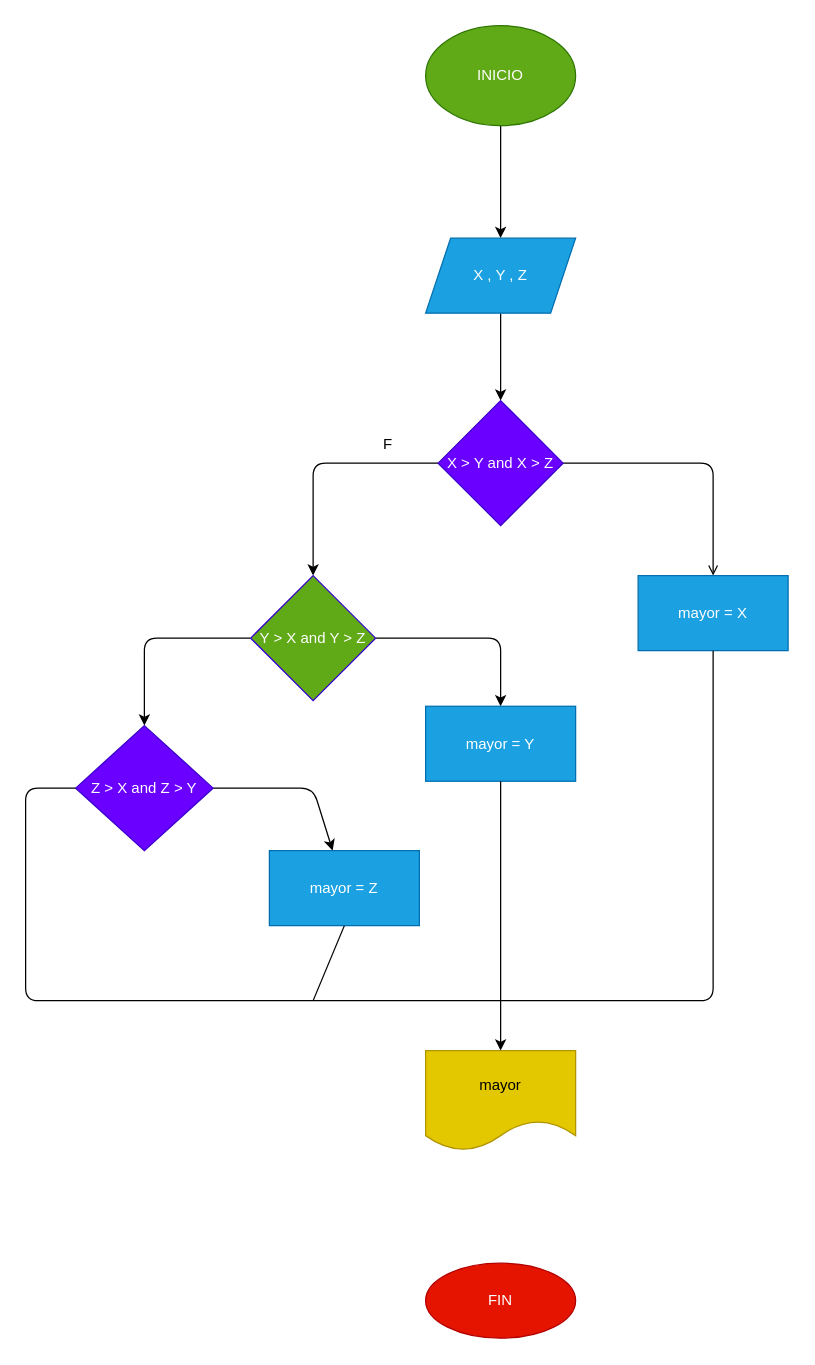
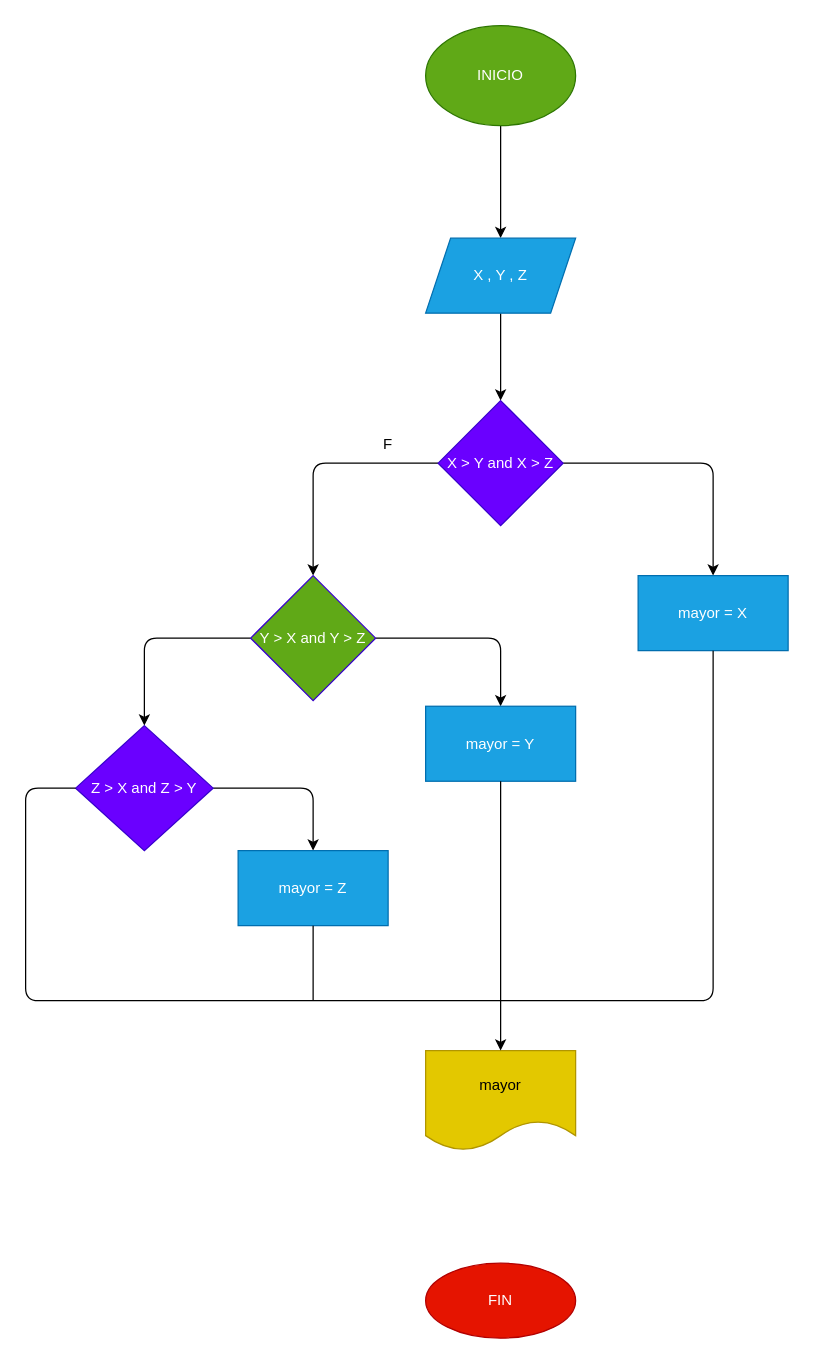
edge "X > Y and X > Z" -> "mayor = X": arrowhead open -> classic
node "mayor = Z": moved (344, 888) -> (313, 888)
